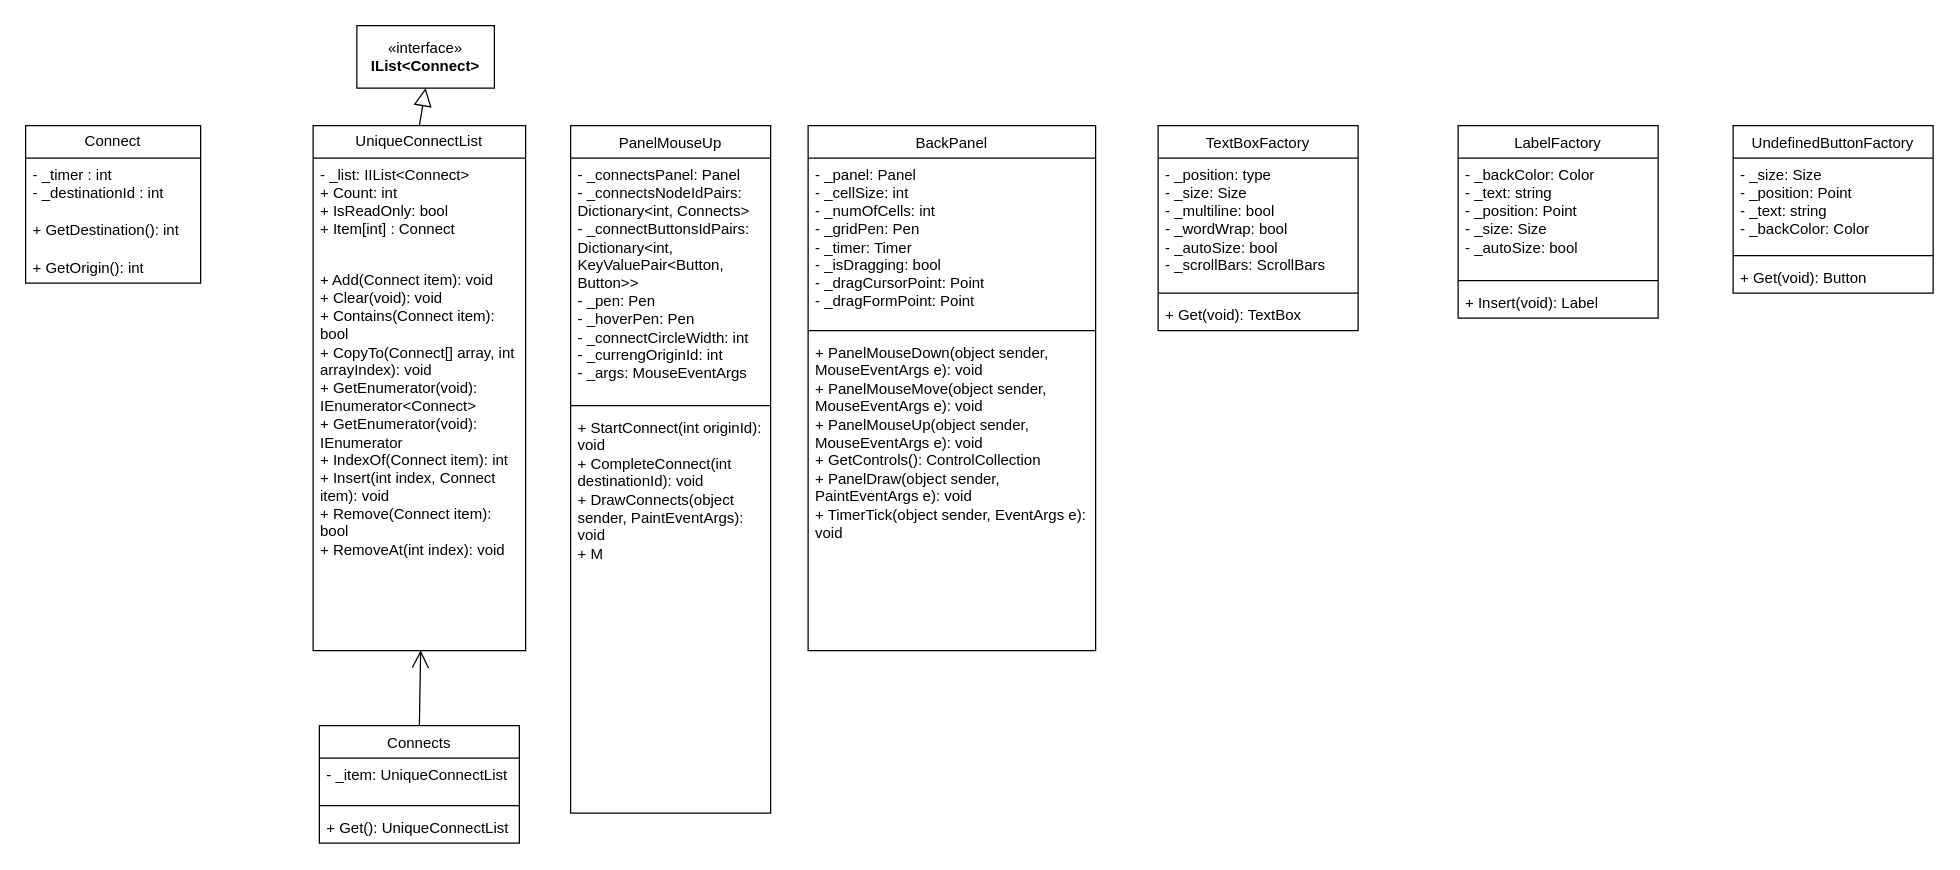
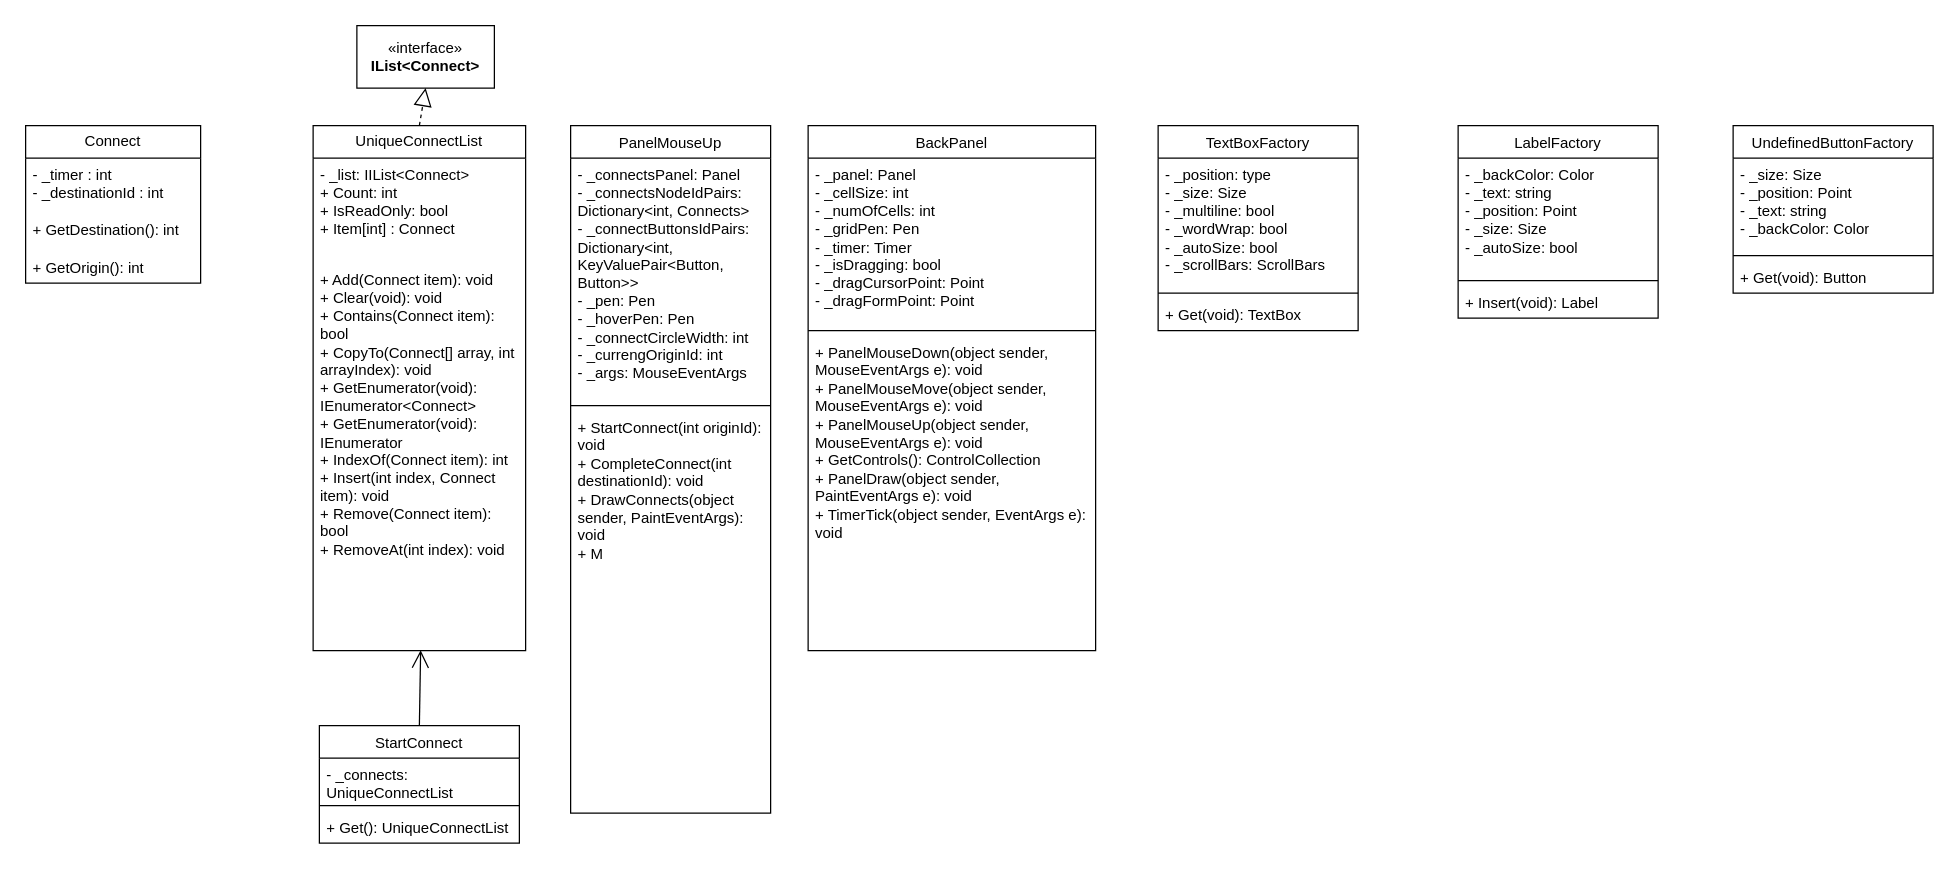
edge "UniqueConnectList" -> "«interface» IList<Connect>": style solid -> dashed
node "Connects": label "Connects" -> "StartConnect"
node "- _item: UniqueConnectList": label "- _item: UniqueConnectList" -> "- _connects: UniqueConnectList"
